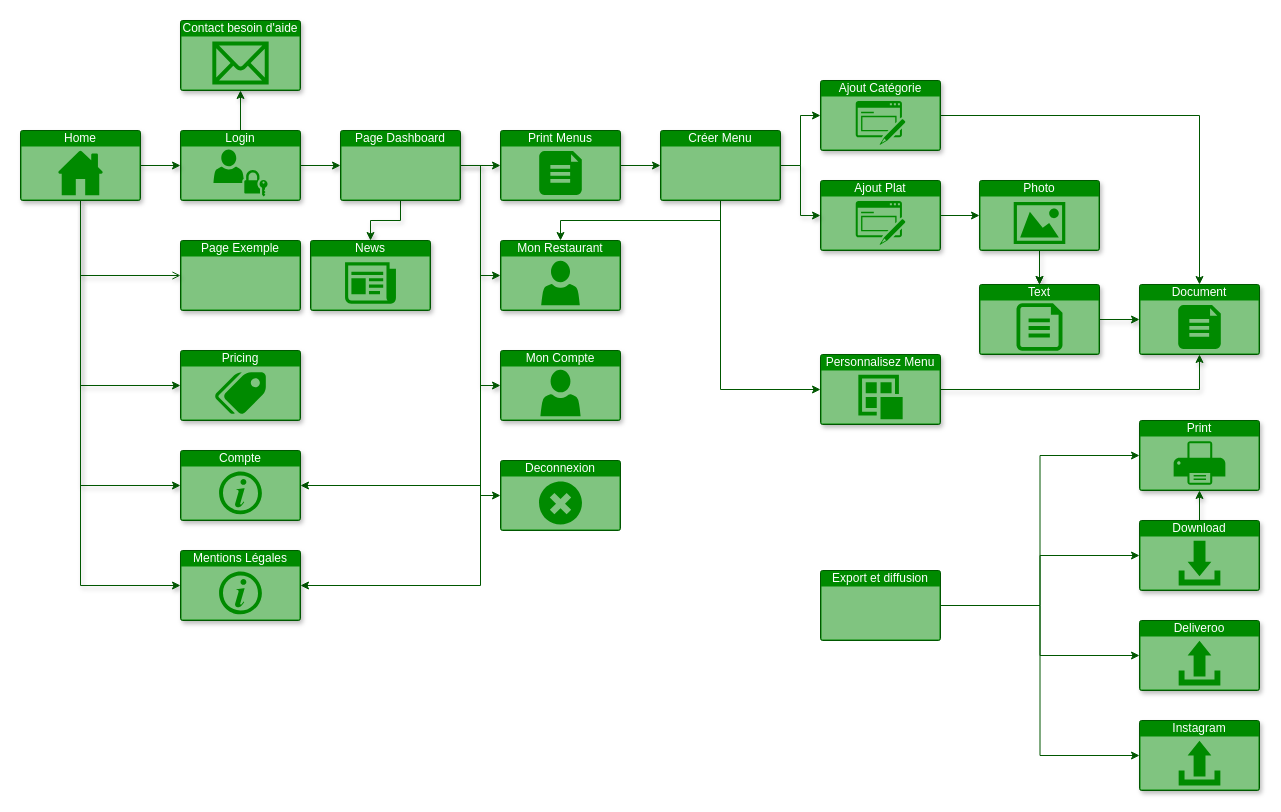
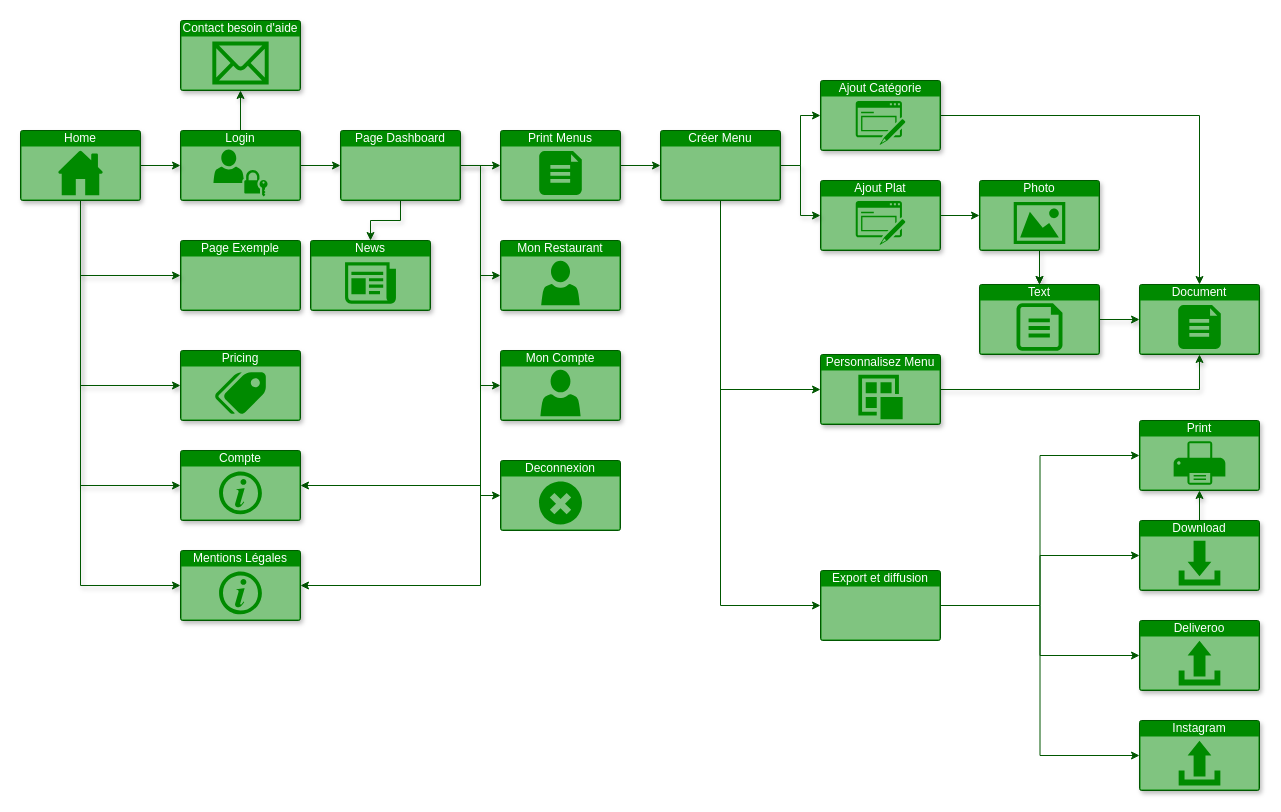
edge "Créer Menu" -> "Mon Restaurant": now "Créer Menu" -> "Export et diffusion"
edge "Home" -> "Page Exemple": arrowhead open -> classic
